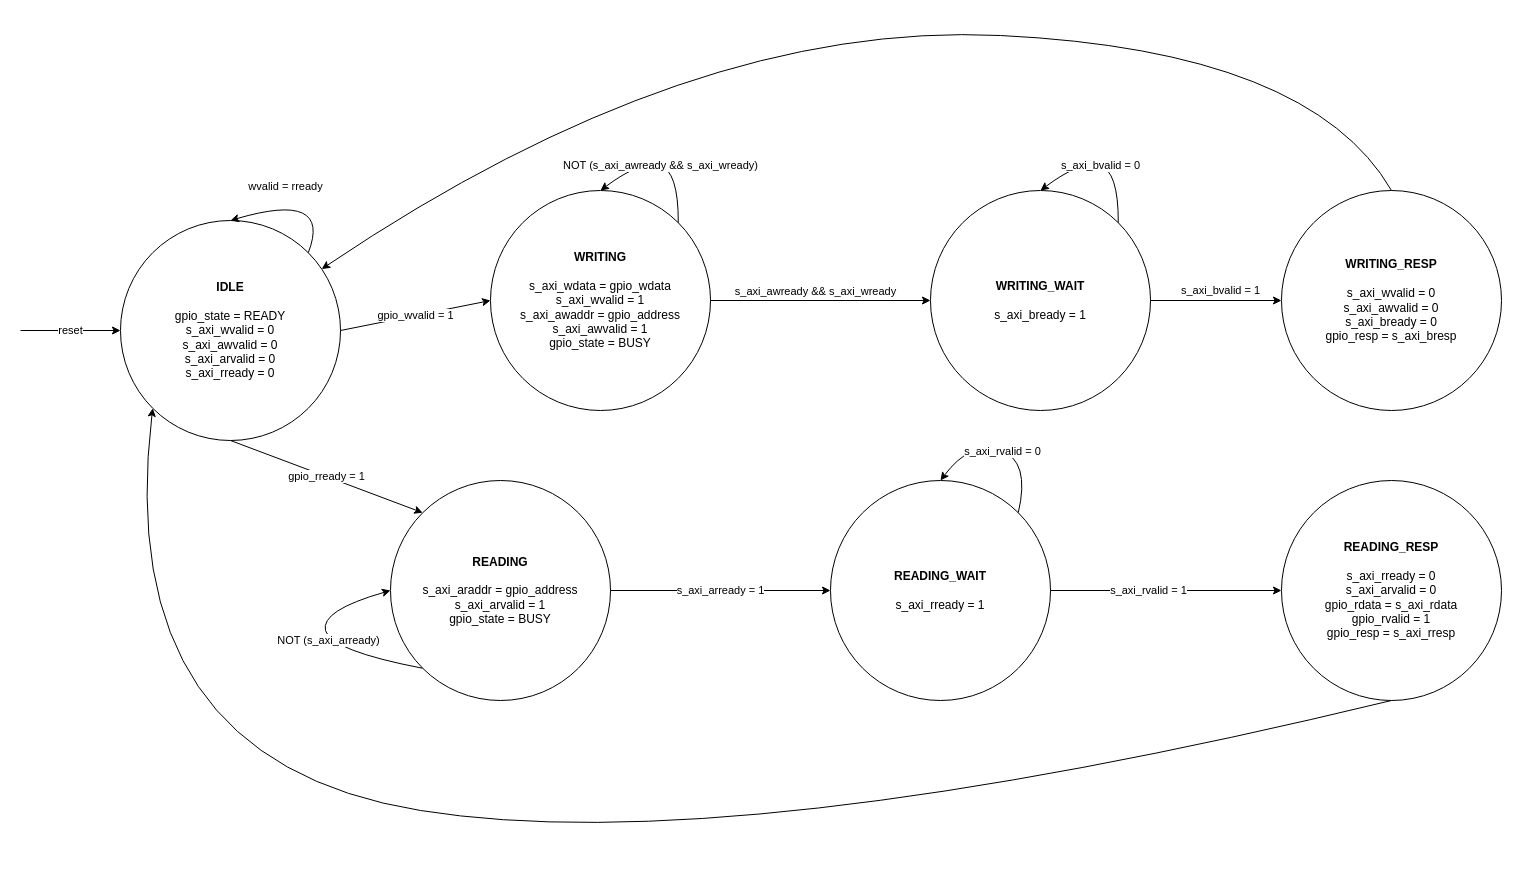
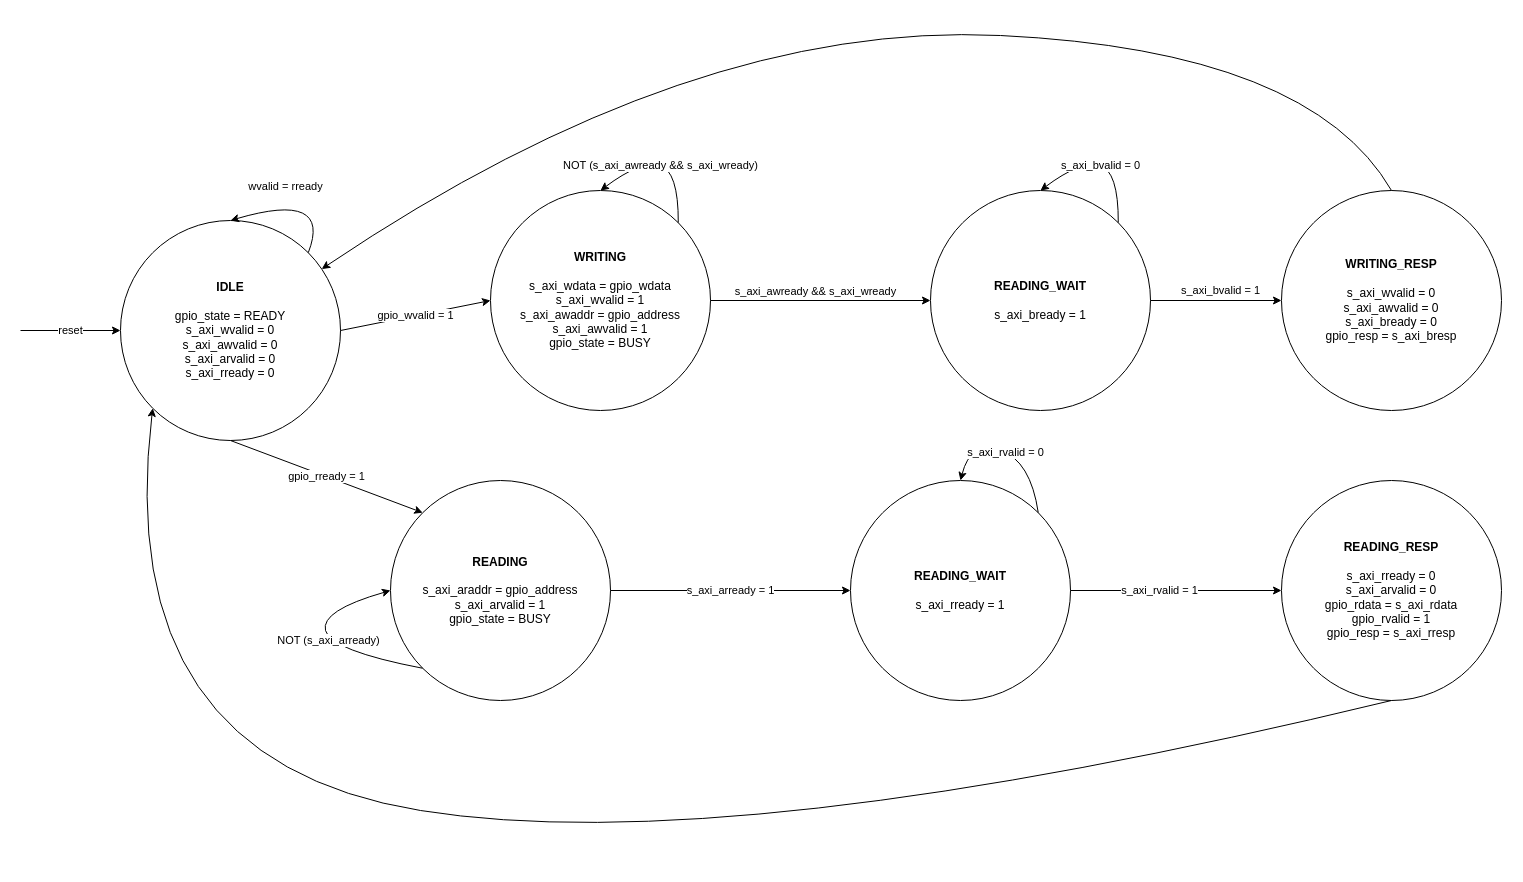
node "WRITING_WAIT s_axi_bready = 1": label "WRITING_WAIT s_axi_bready = 1" -> "READING_WAIT s_axi_bready = 1"
node "READING_WAIT s_axi_rready = 1": moved (941, 591) -> (961, 591)
